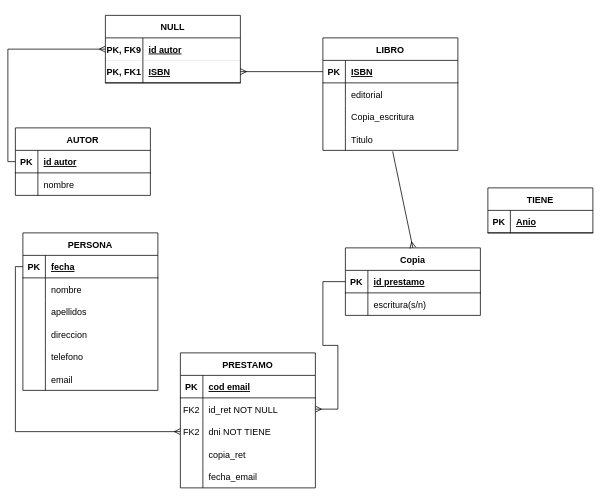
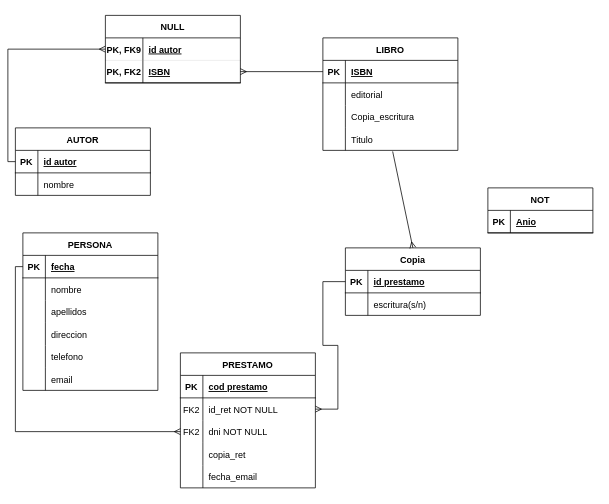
node "PK, FK1": label "PK, FK1" -> "PK, FK2"
node "TIENE": label "TIENE" -> "NOT"
node "cod email": label "cod email" -> "cod prestamo"
node "dni NOT TIENE": label "dni NOT TIENE" -> "dni NOT NULL"
